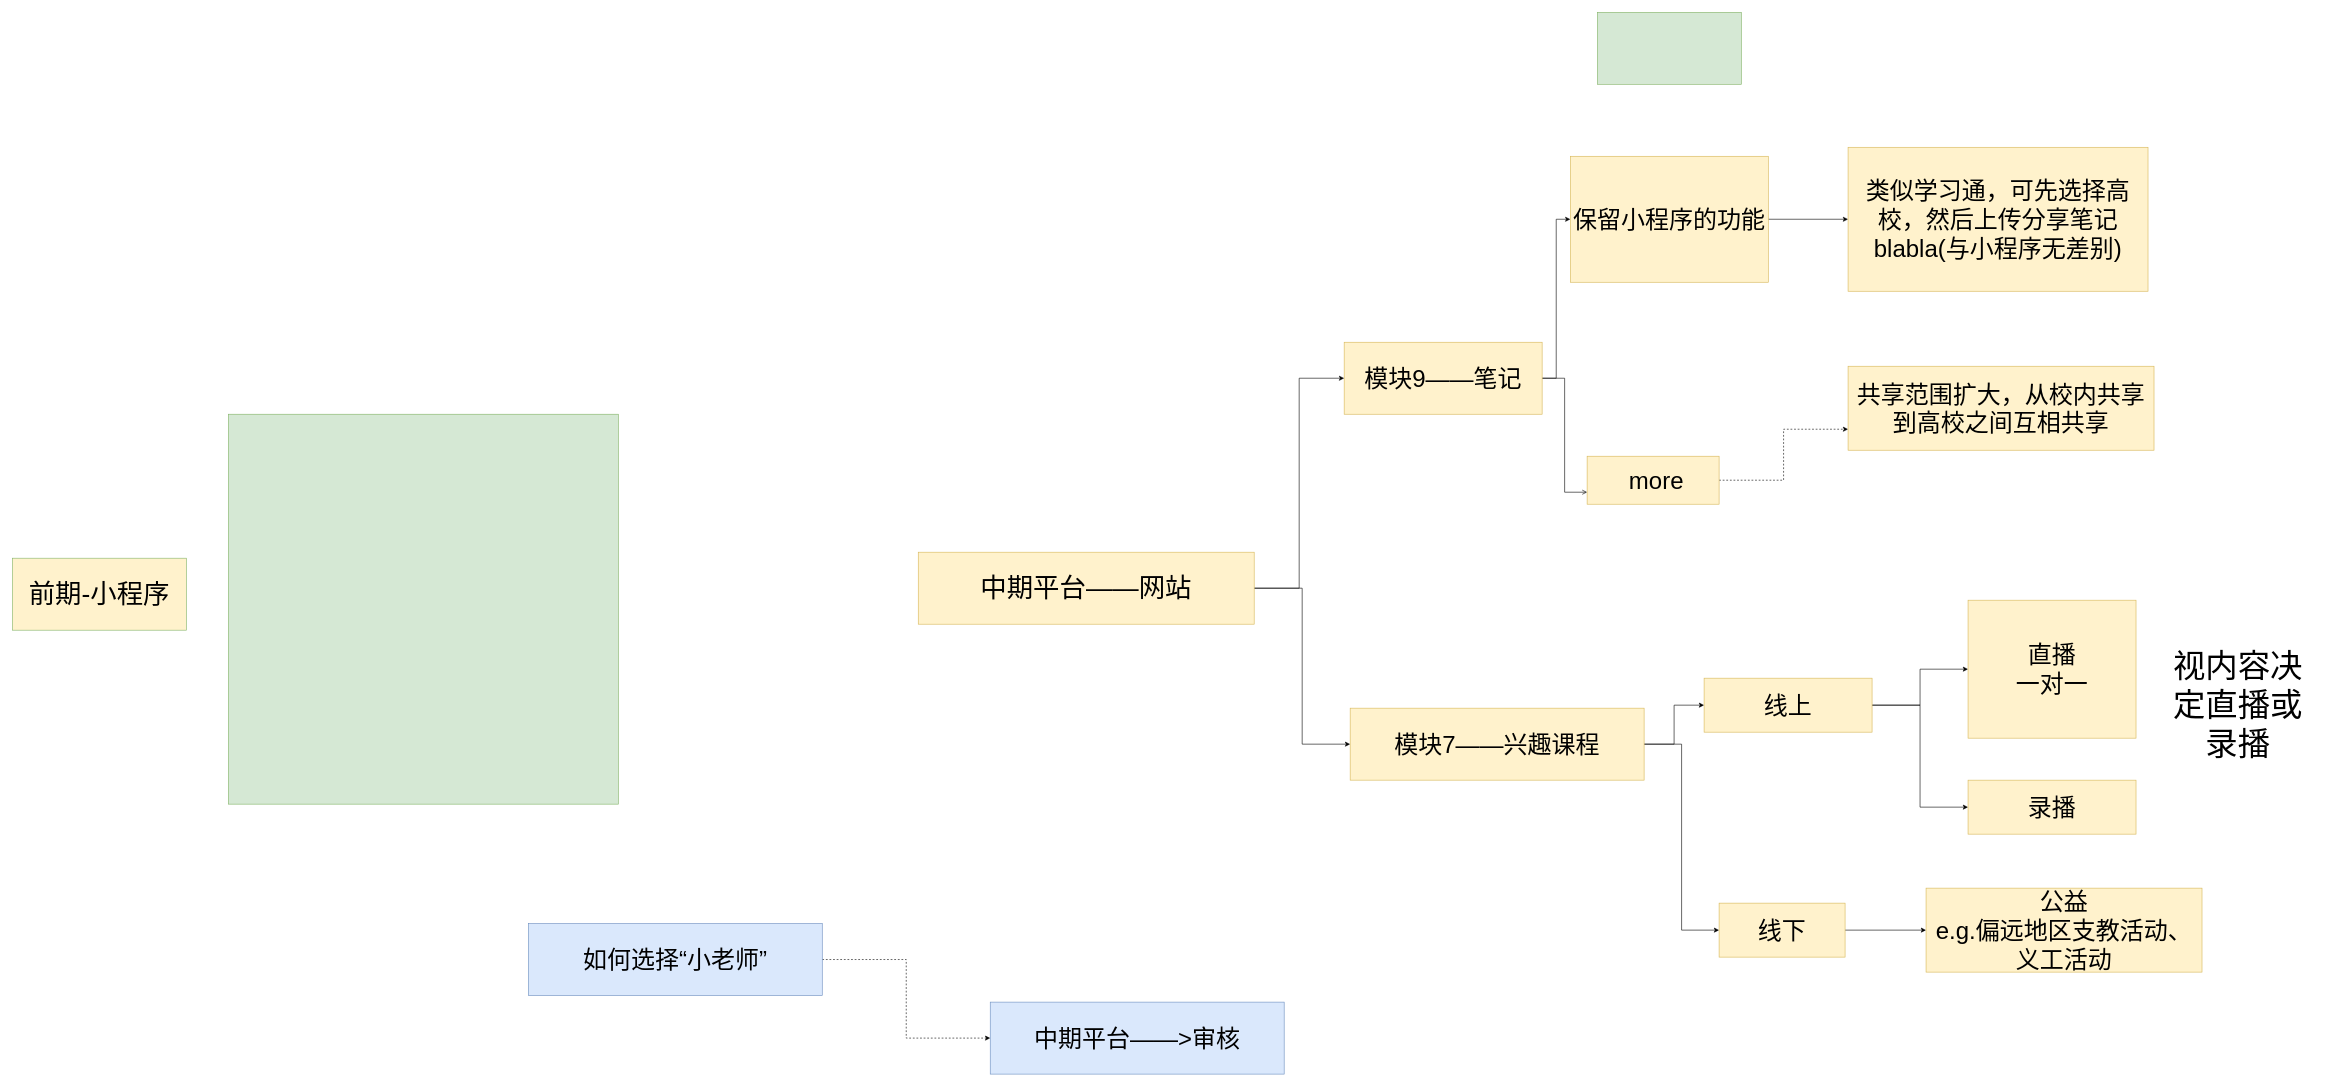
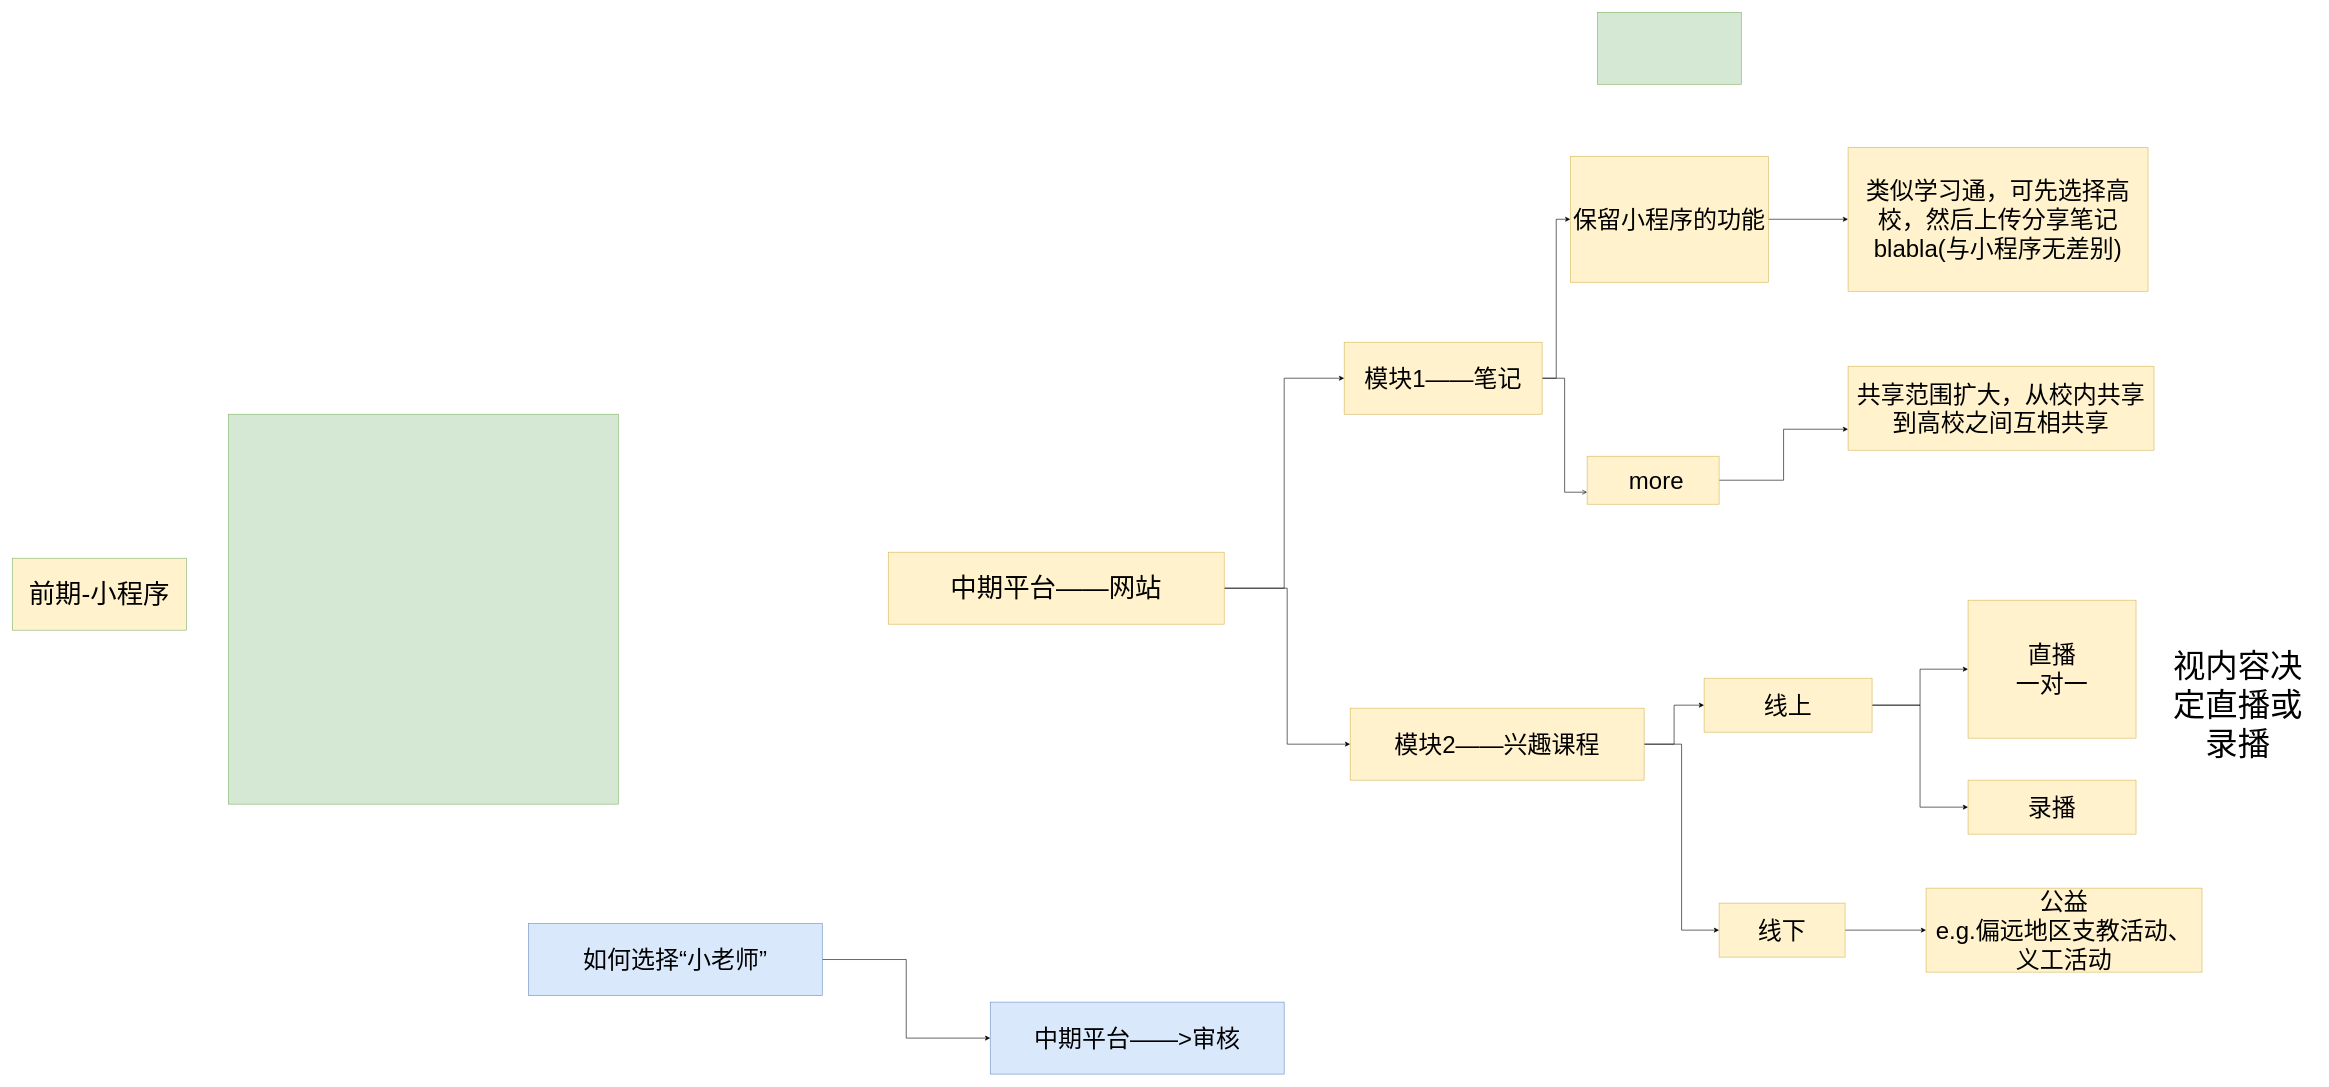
node "模块9——笔记": label "模块9——笔记" -> "模块1——笔记"
edge "more" -> "共享范围扩大，从校内共享到高校之间互相共享": style dashed -> solid
node "中期平台——网站": moved (1086, 588) -> (1056, 588)
node "模块7——兴趣课程": label "模块7——兴趣课程" -> "模块2——兴趣课程"
edge "如何选择“小老师”" -> "中期平台——>审核": style dashed -> solid
